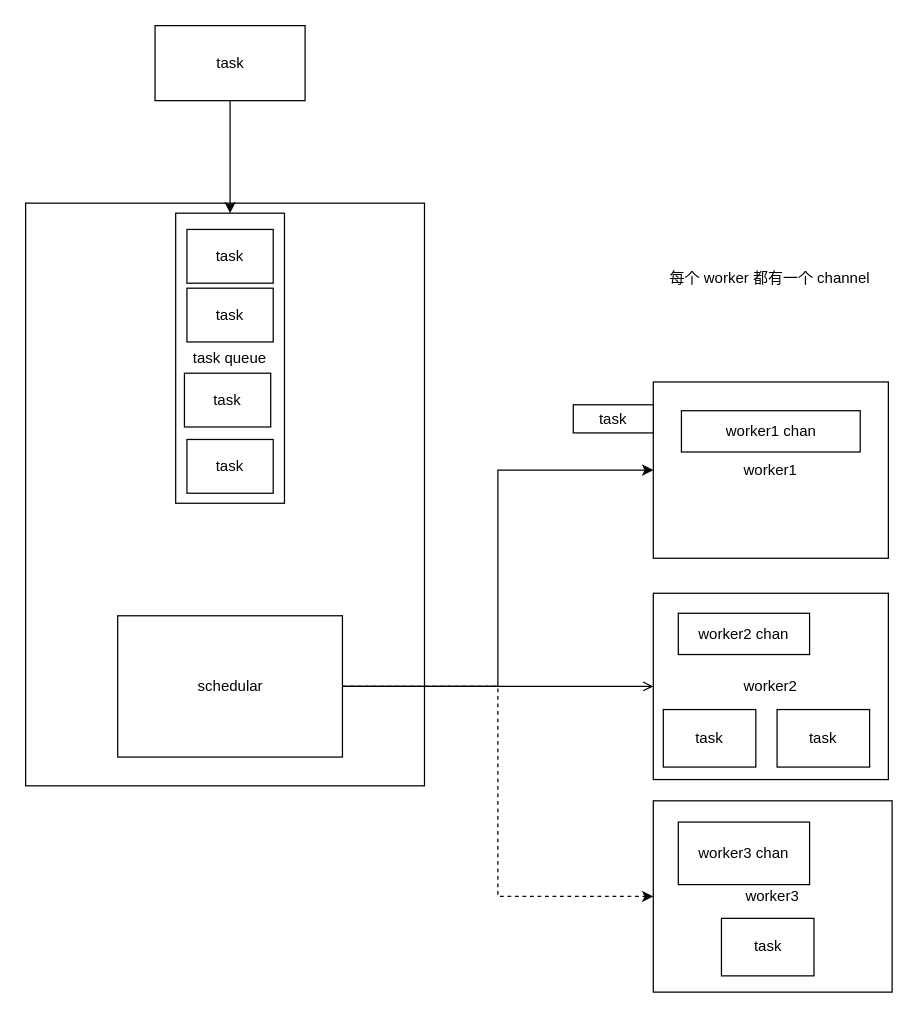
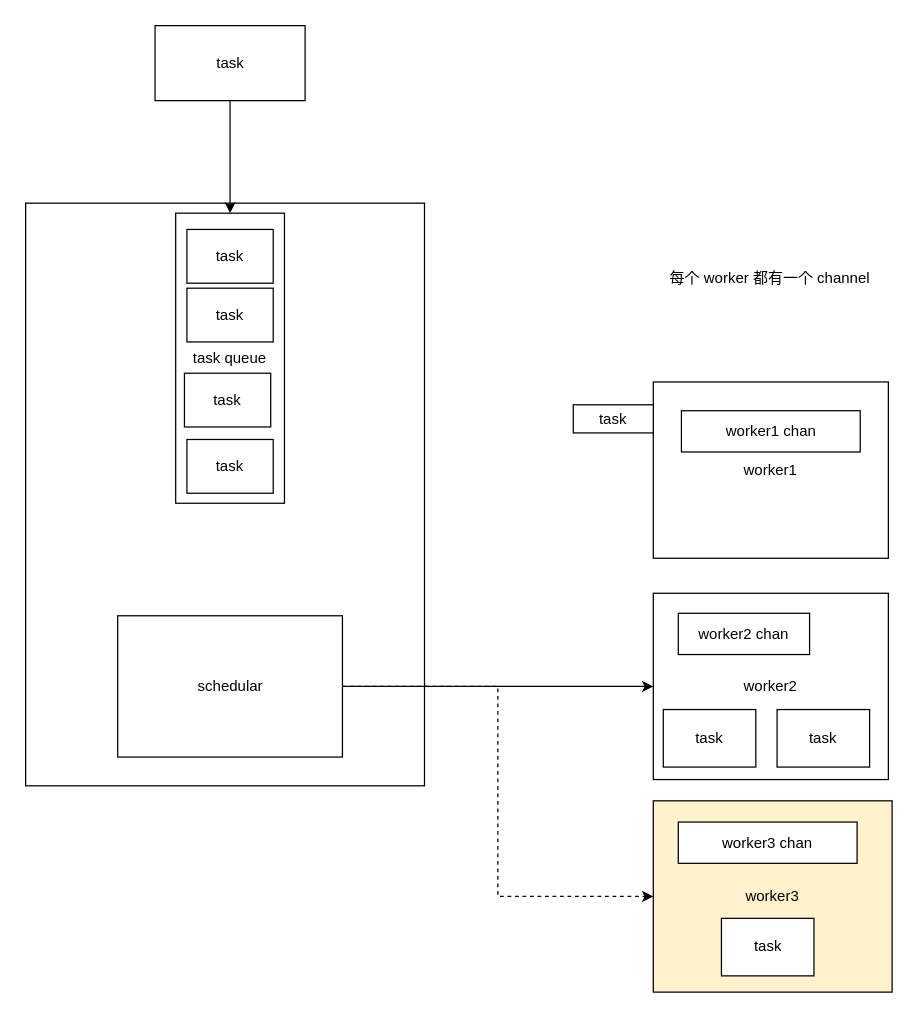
edge "schedular" -> "worker1": removed
edge "schedular" -> "worker2": arrowhead open -> classic
node "worker3 chan": size 131x63 -> 179x41
node "worker3": fillcolor #ffffff -> #fff2cc
